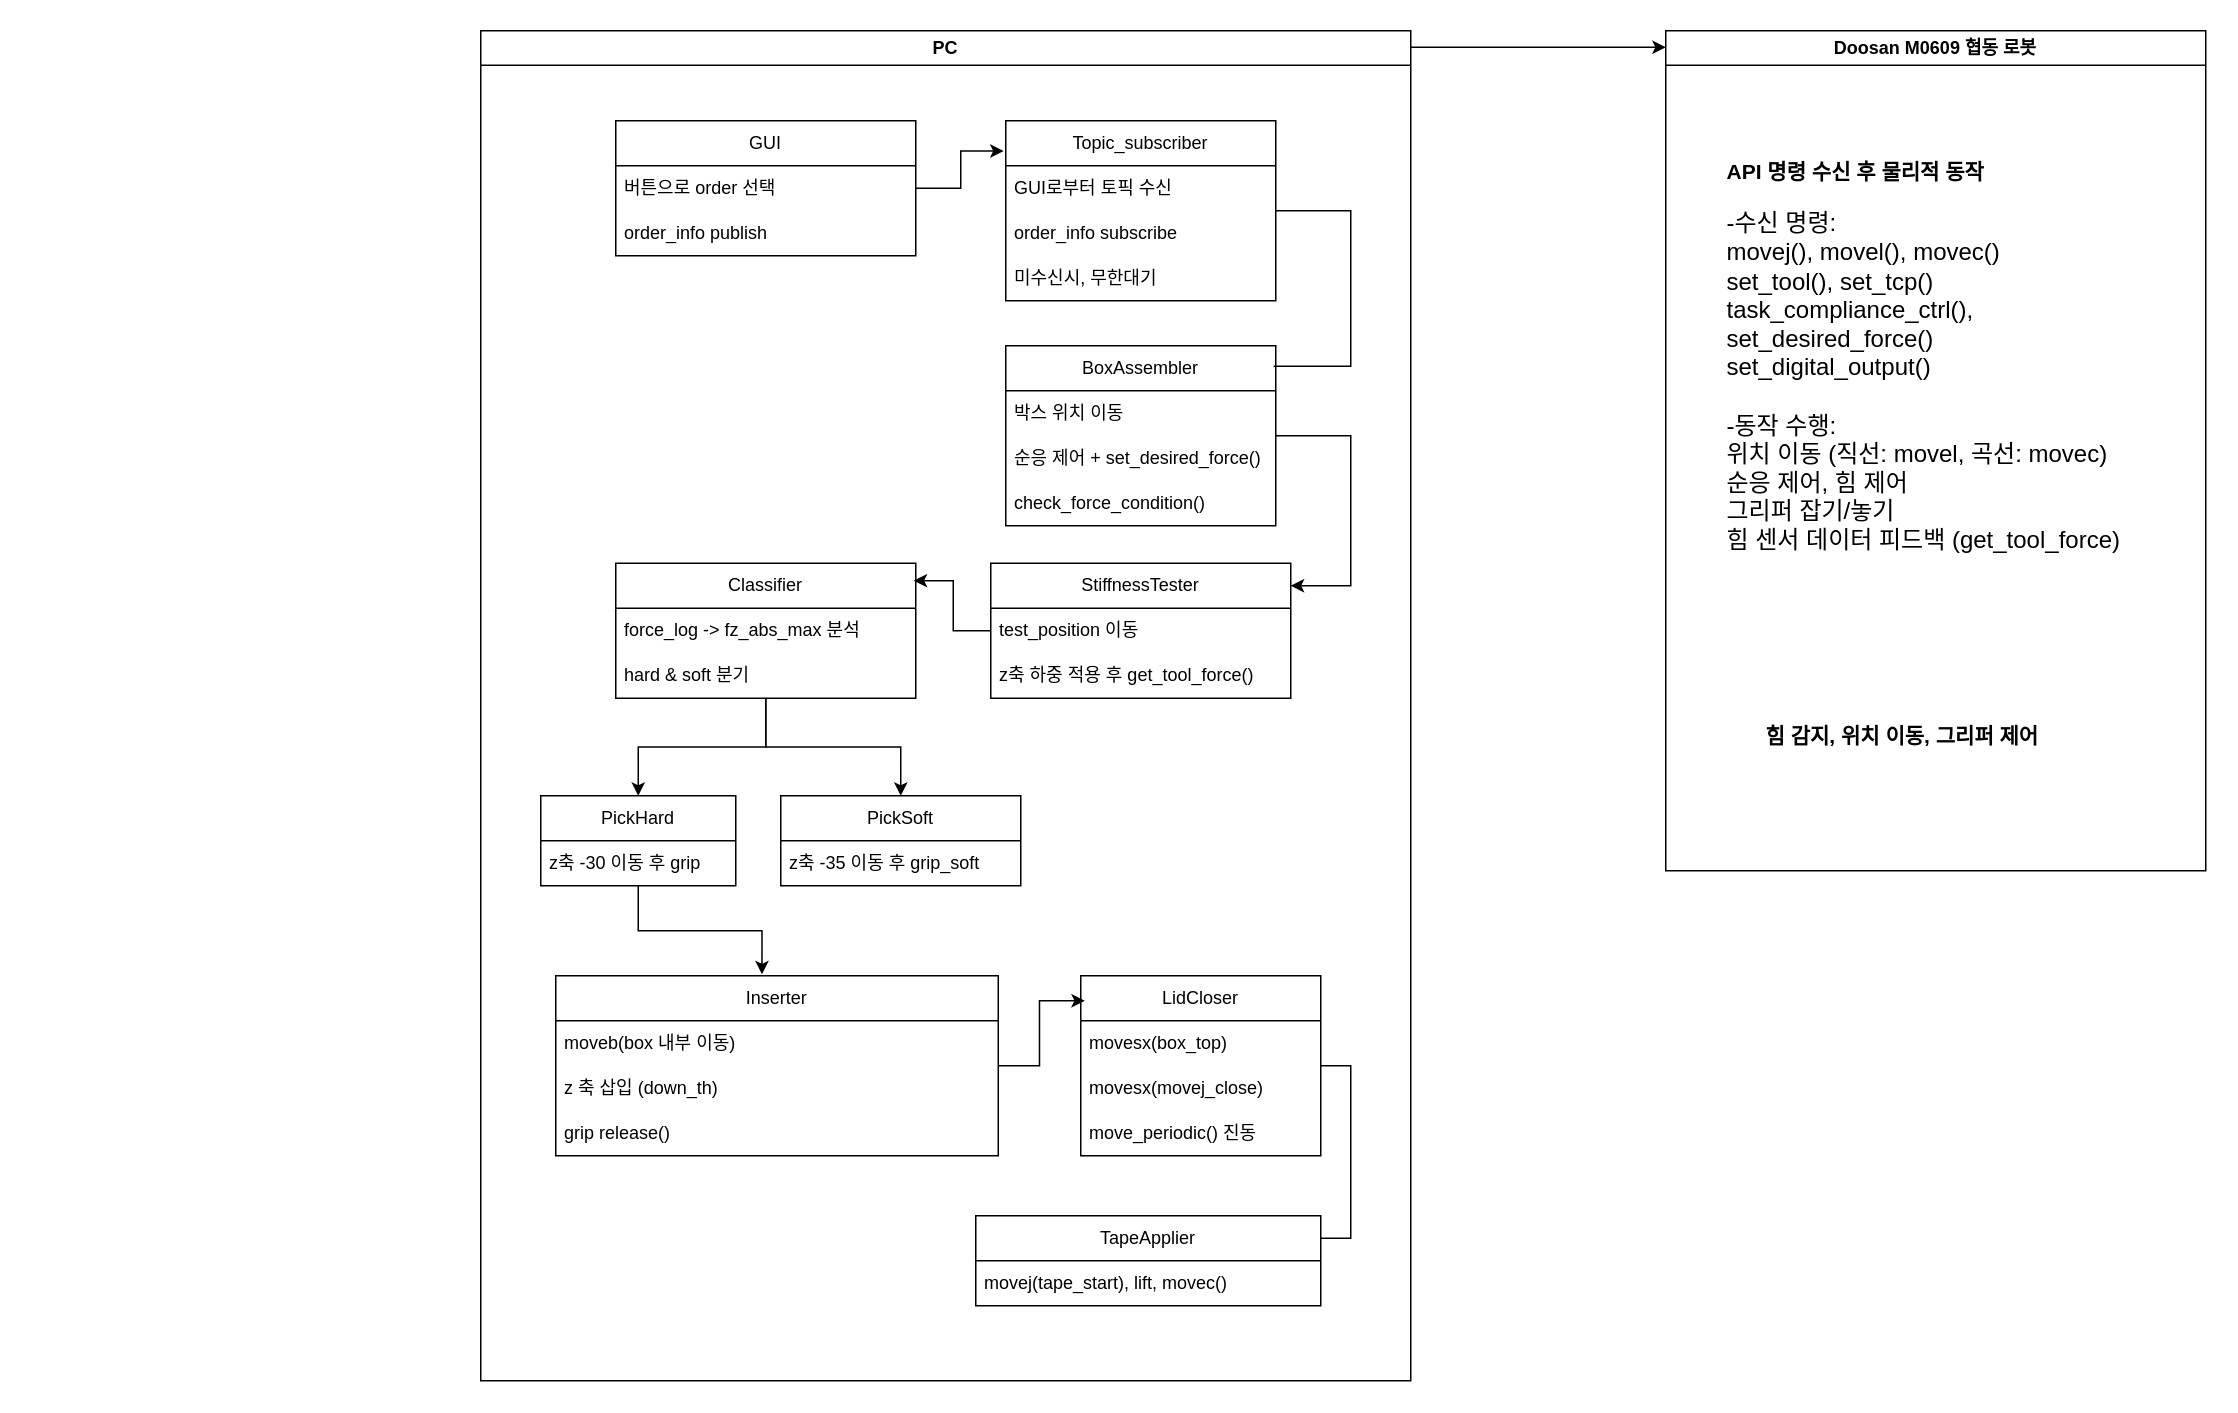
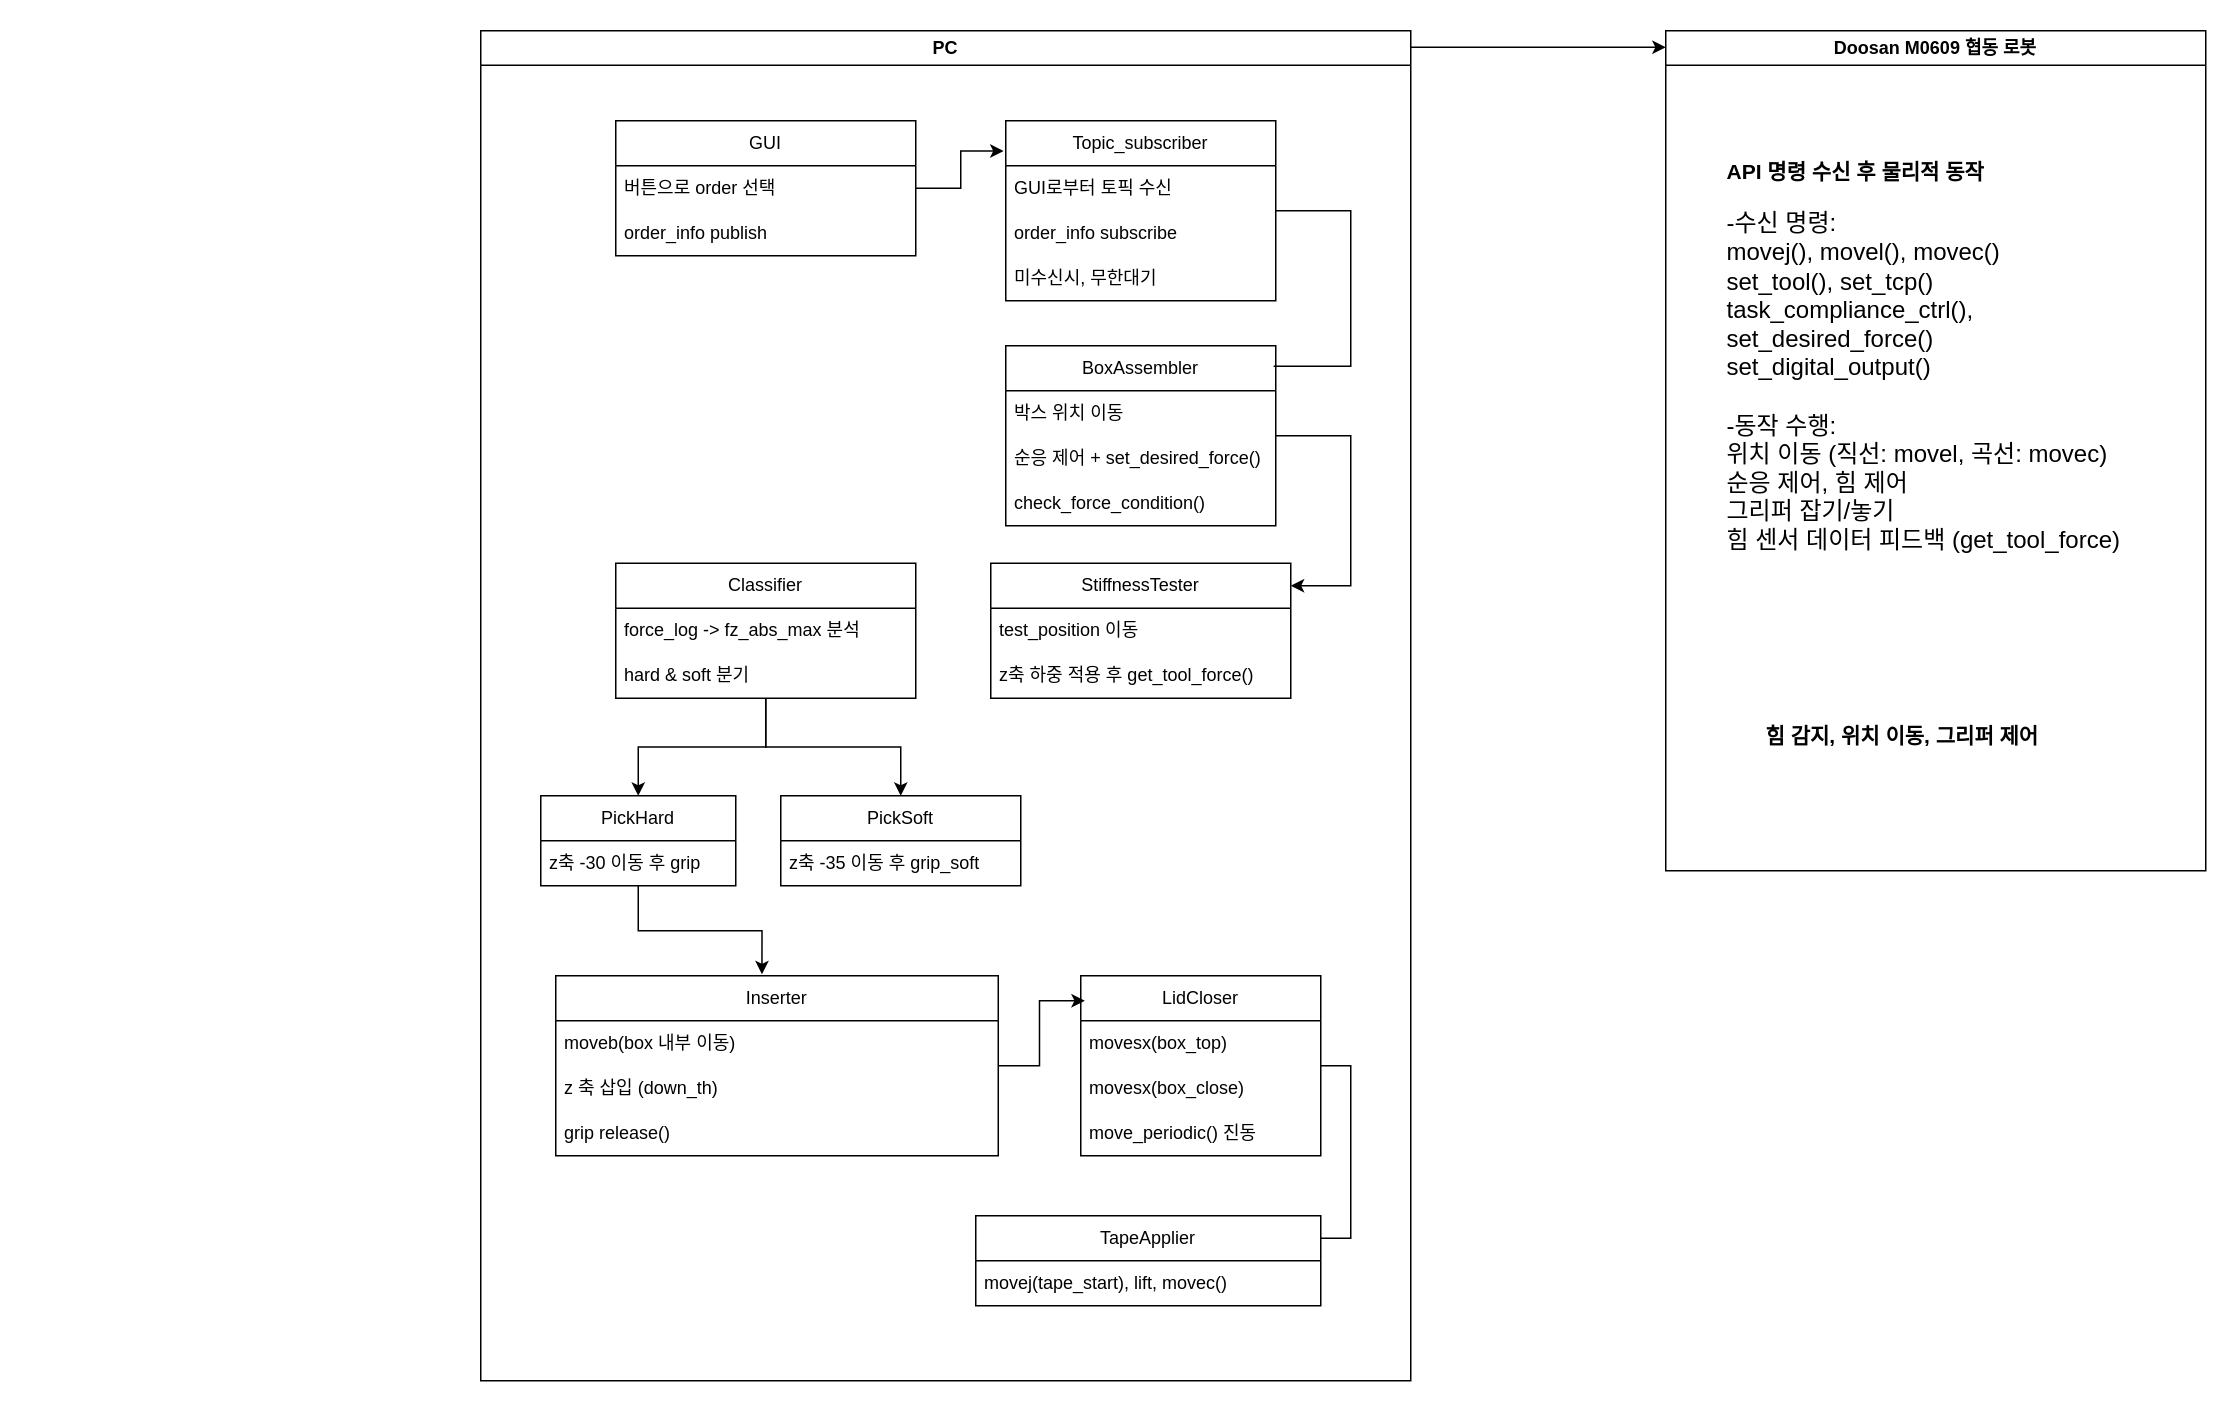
edge "StiffnessTester" -> "Classifier": removed
node "movesx(movej_close)": label "movesx(movej_close)" -> "movesx(box_close)"
